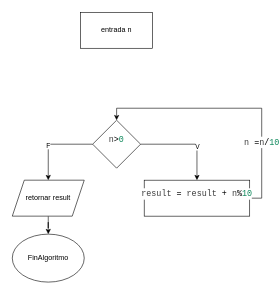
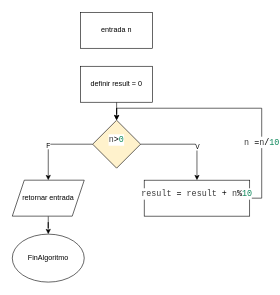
node "definir result = 0": added
edge "definir result = 0" -> "n>0": added
node "n>0": fillcolor #ffffff -> #fff2cc
node "retornar result": label "retornar result" -> "retornar entrada"
